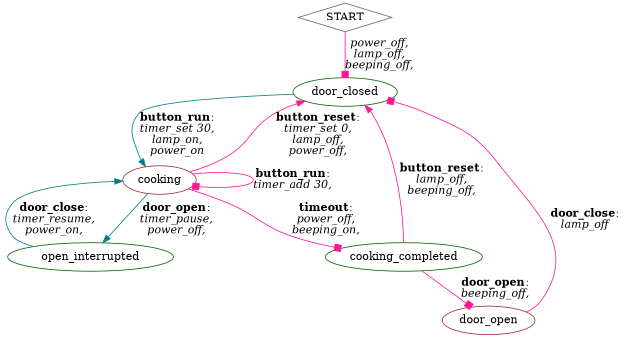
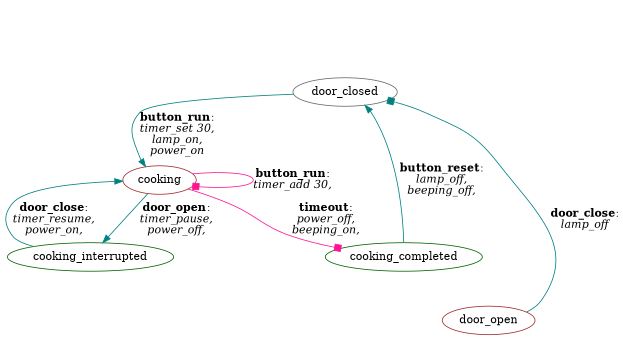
node "START": removed
node "door_closed": color darkgreen -> gray40
edge "cooking" -> "door_closed": removed, label "button_reset : timer_set 0, lamp_off, power_off,"
edge "cooking_completed" -> "door_closed": color deeppink -> teal
edge "door_open" -> "door_closed": color deeppink -> teal
node "open_interrupted": label "open_interrupted" -> "cooking_interrupted"
edge "cooking_completed" -> "door_open": removed, label "door_open : beeping_off,"
